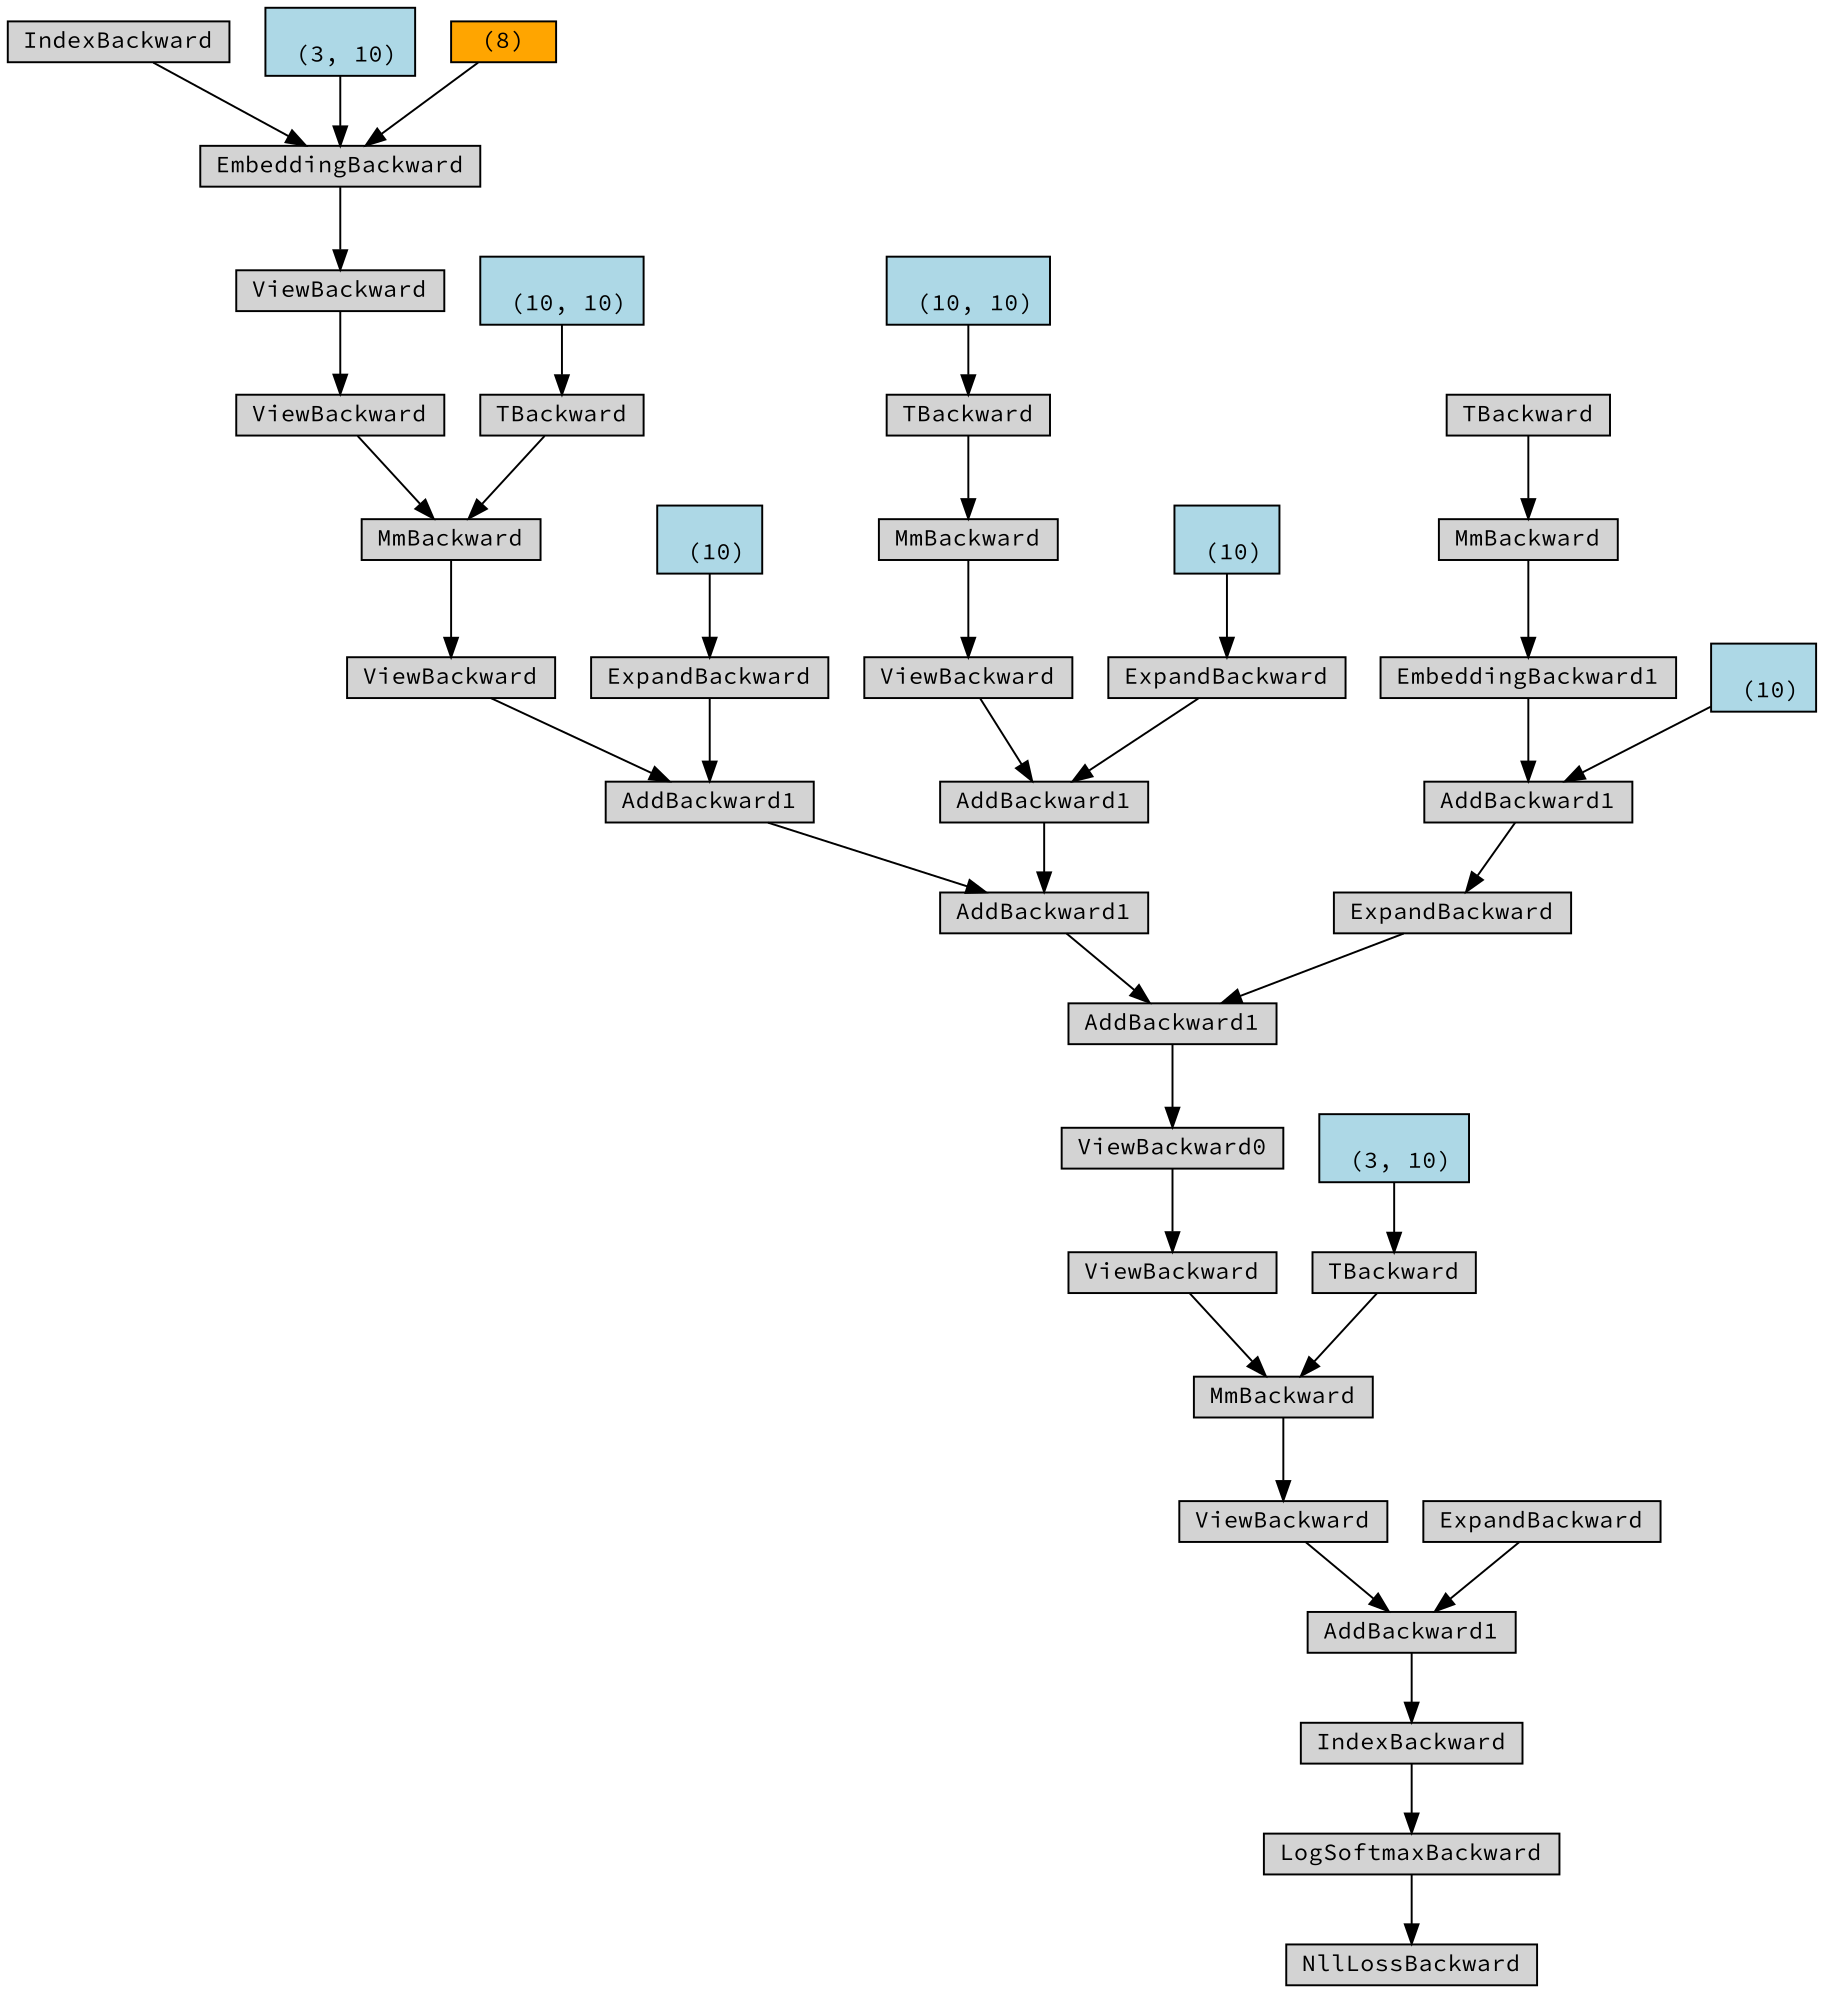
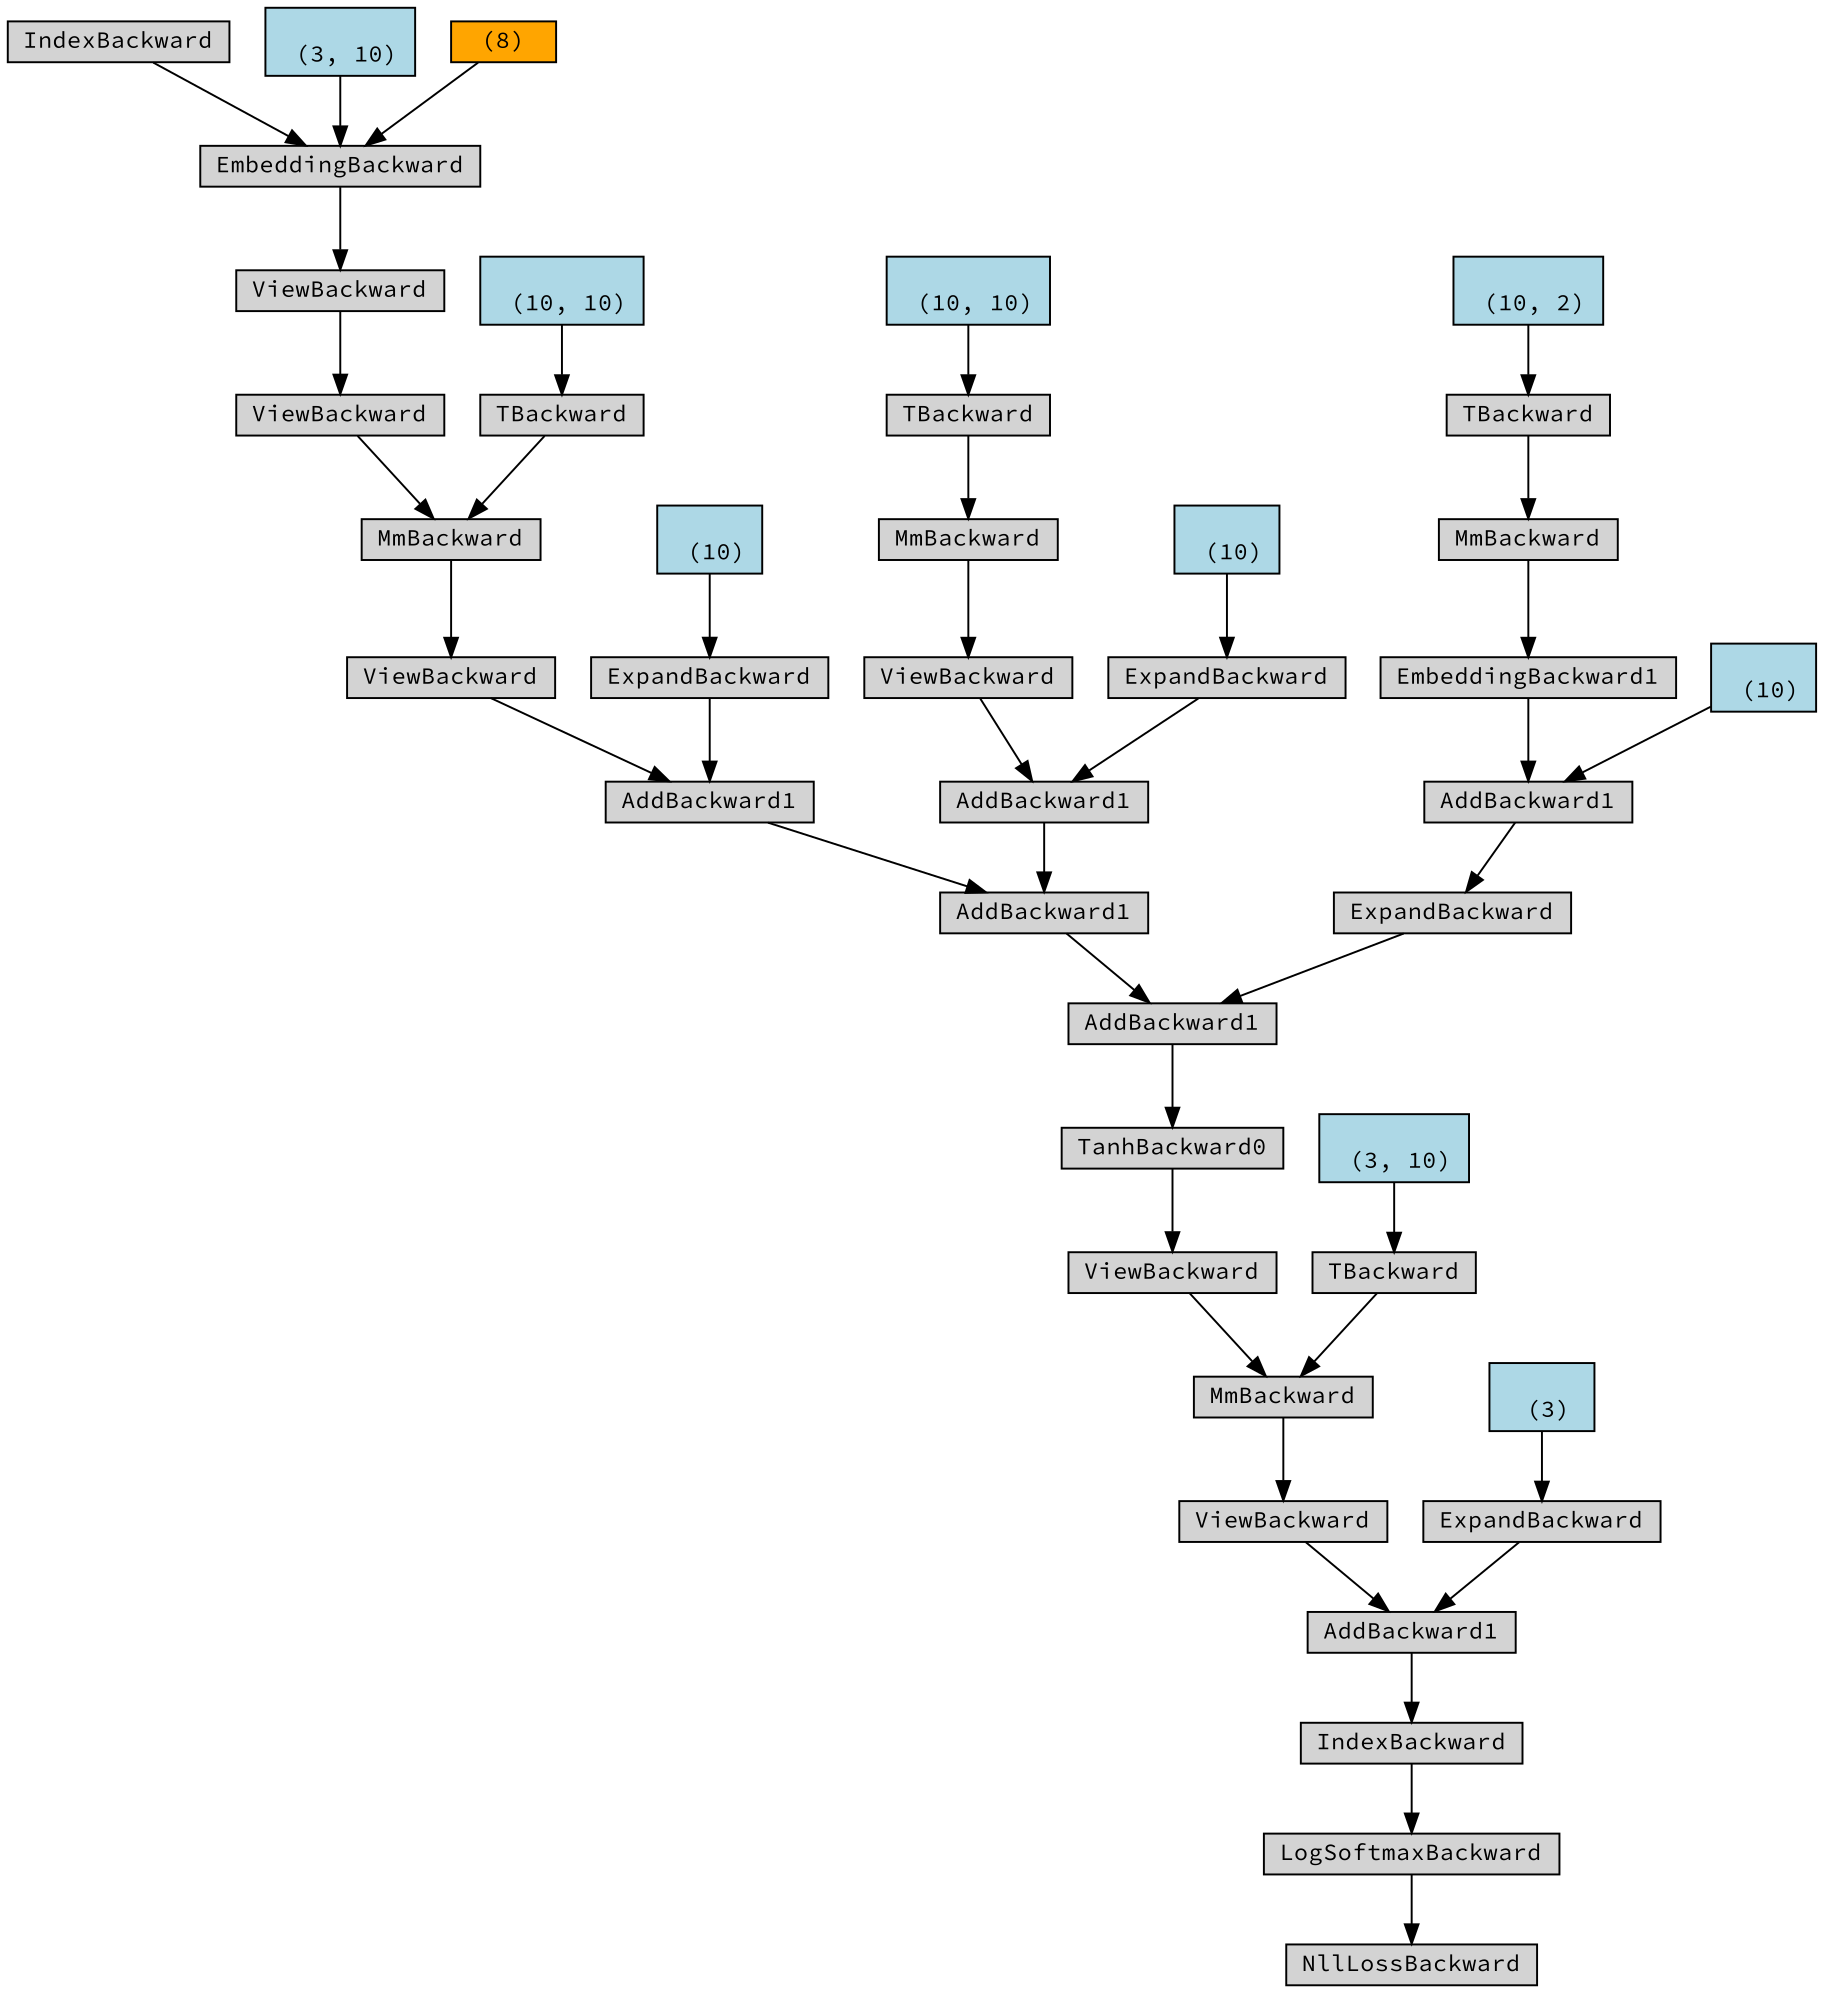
node "(10, 2)": added
node "ViewBackward0": label "ViewBackward0" -> "TanhBackward0"
node "(3)": added
